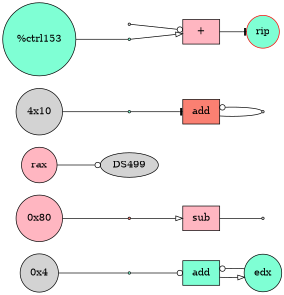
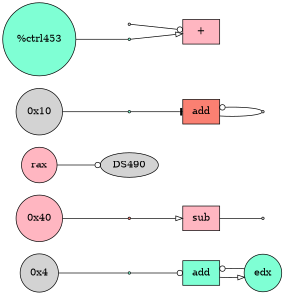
node "rip": removed
node "%ctrl153": label "%ctrl153" -> "%ctrl453"
node "4x10": label "4x10" -> "0x10"
node "DS499": label "DS499" -> "DS490"
node "0x80": label "0x80" -> "0x40"
